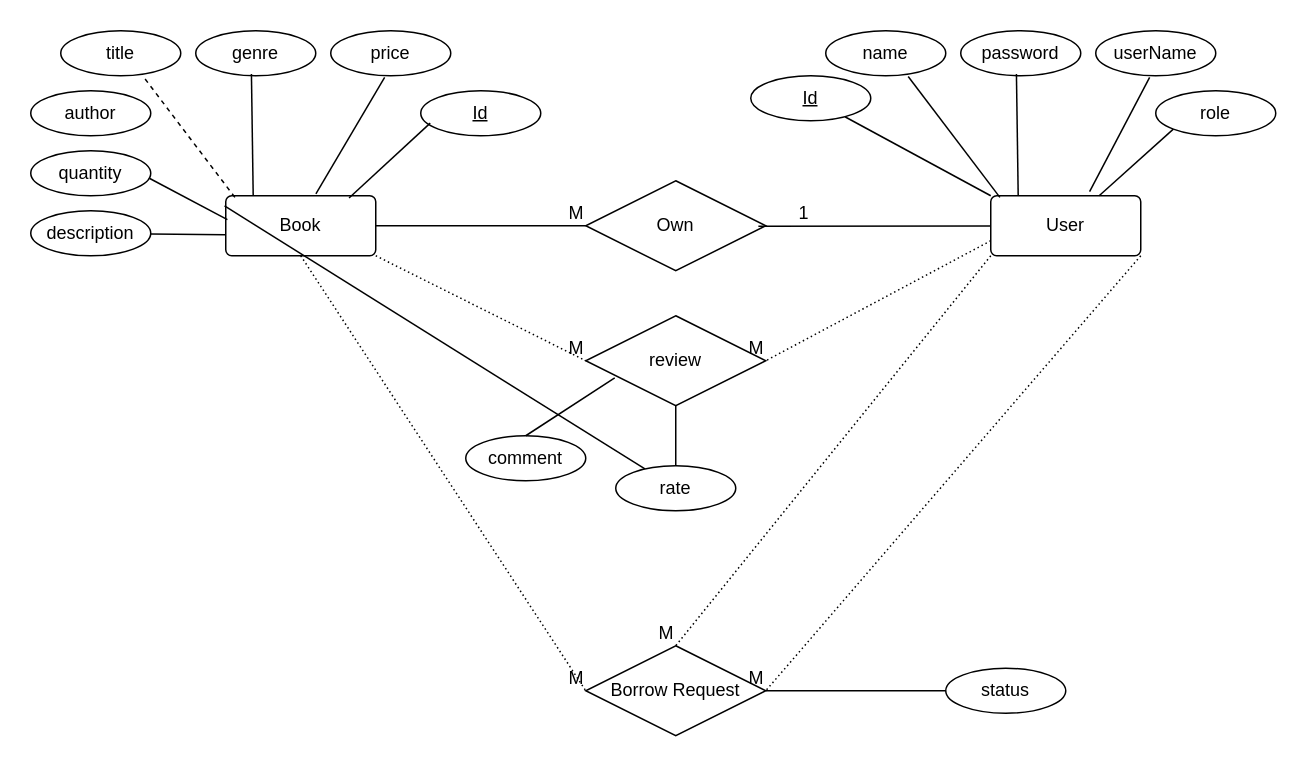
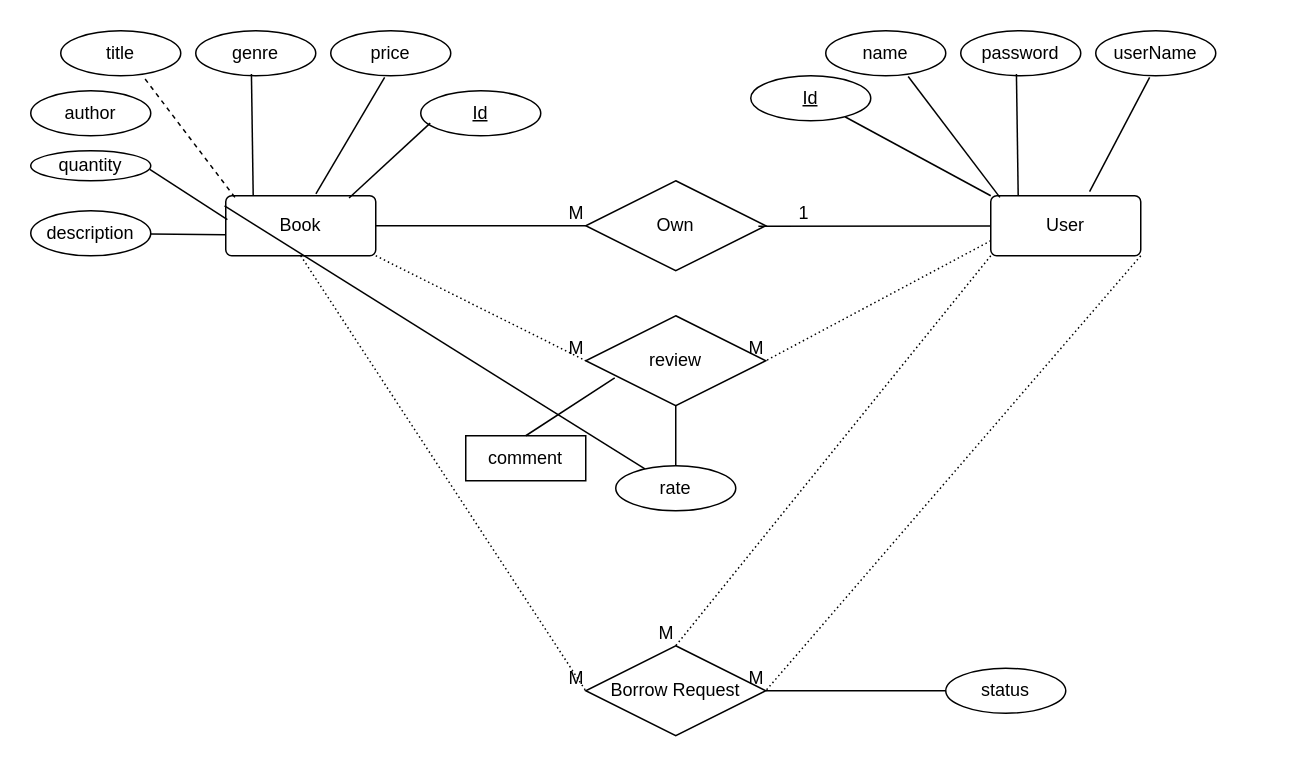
node "role": removed
edge "role" -- "User": removed
node "quantity": size 120x45 -> 120x30
node "comment": shape ellipse -> rectangle
